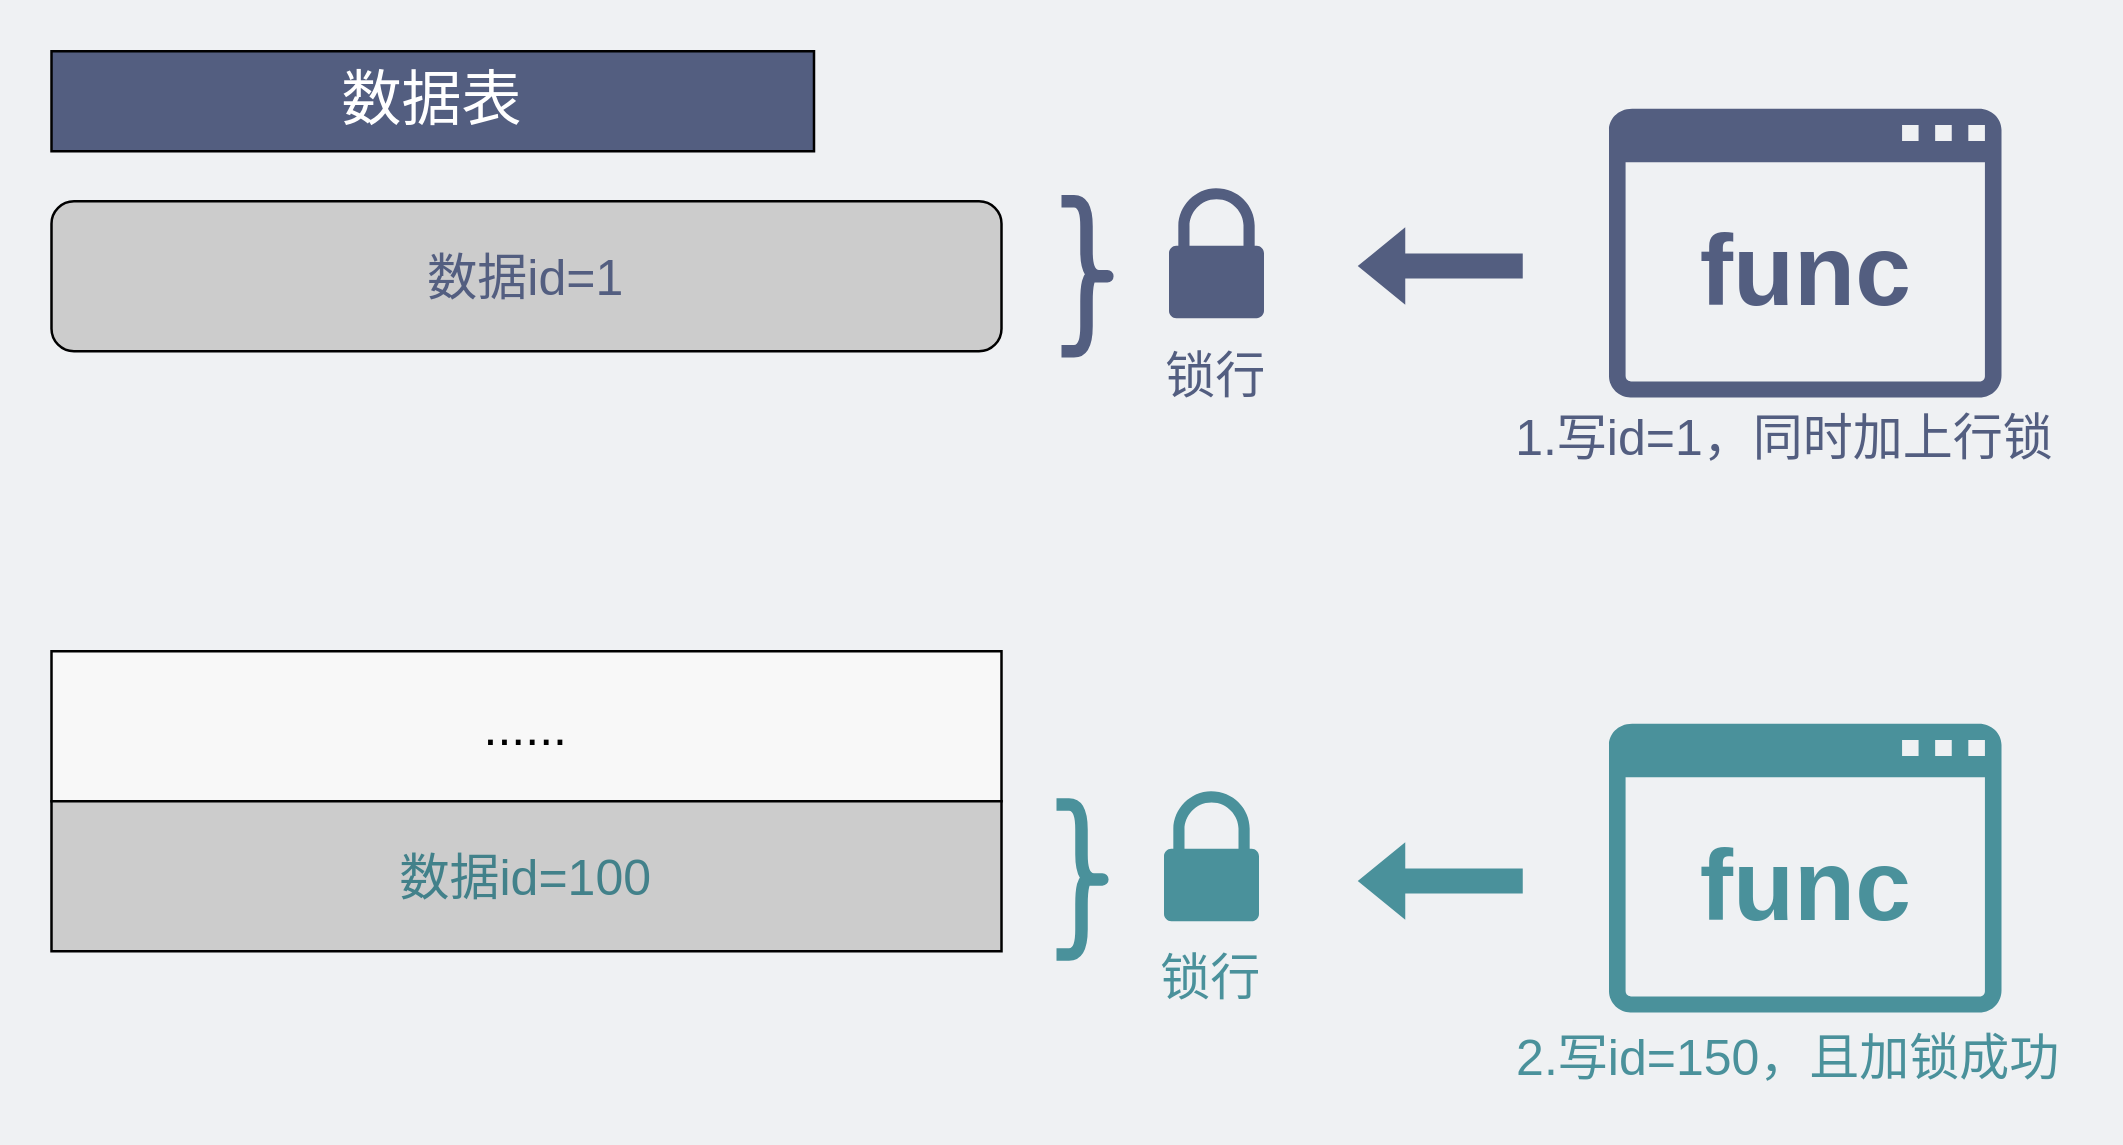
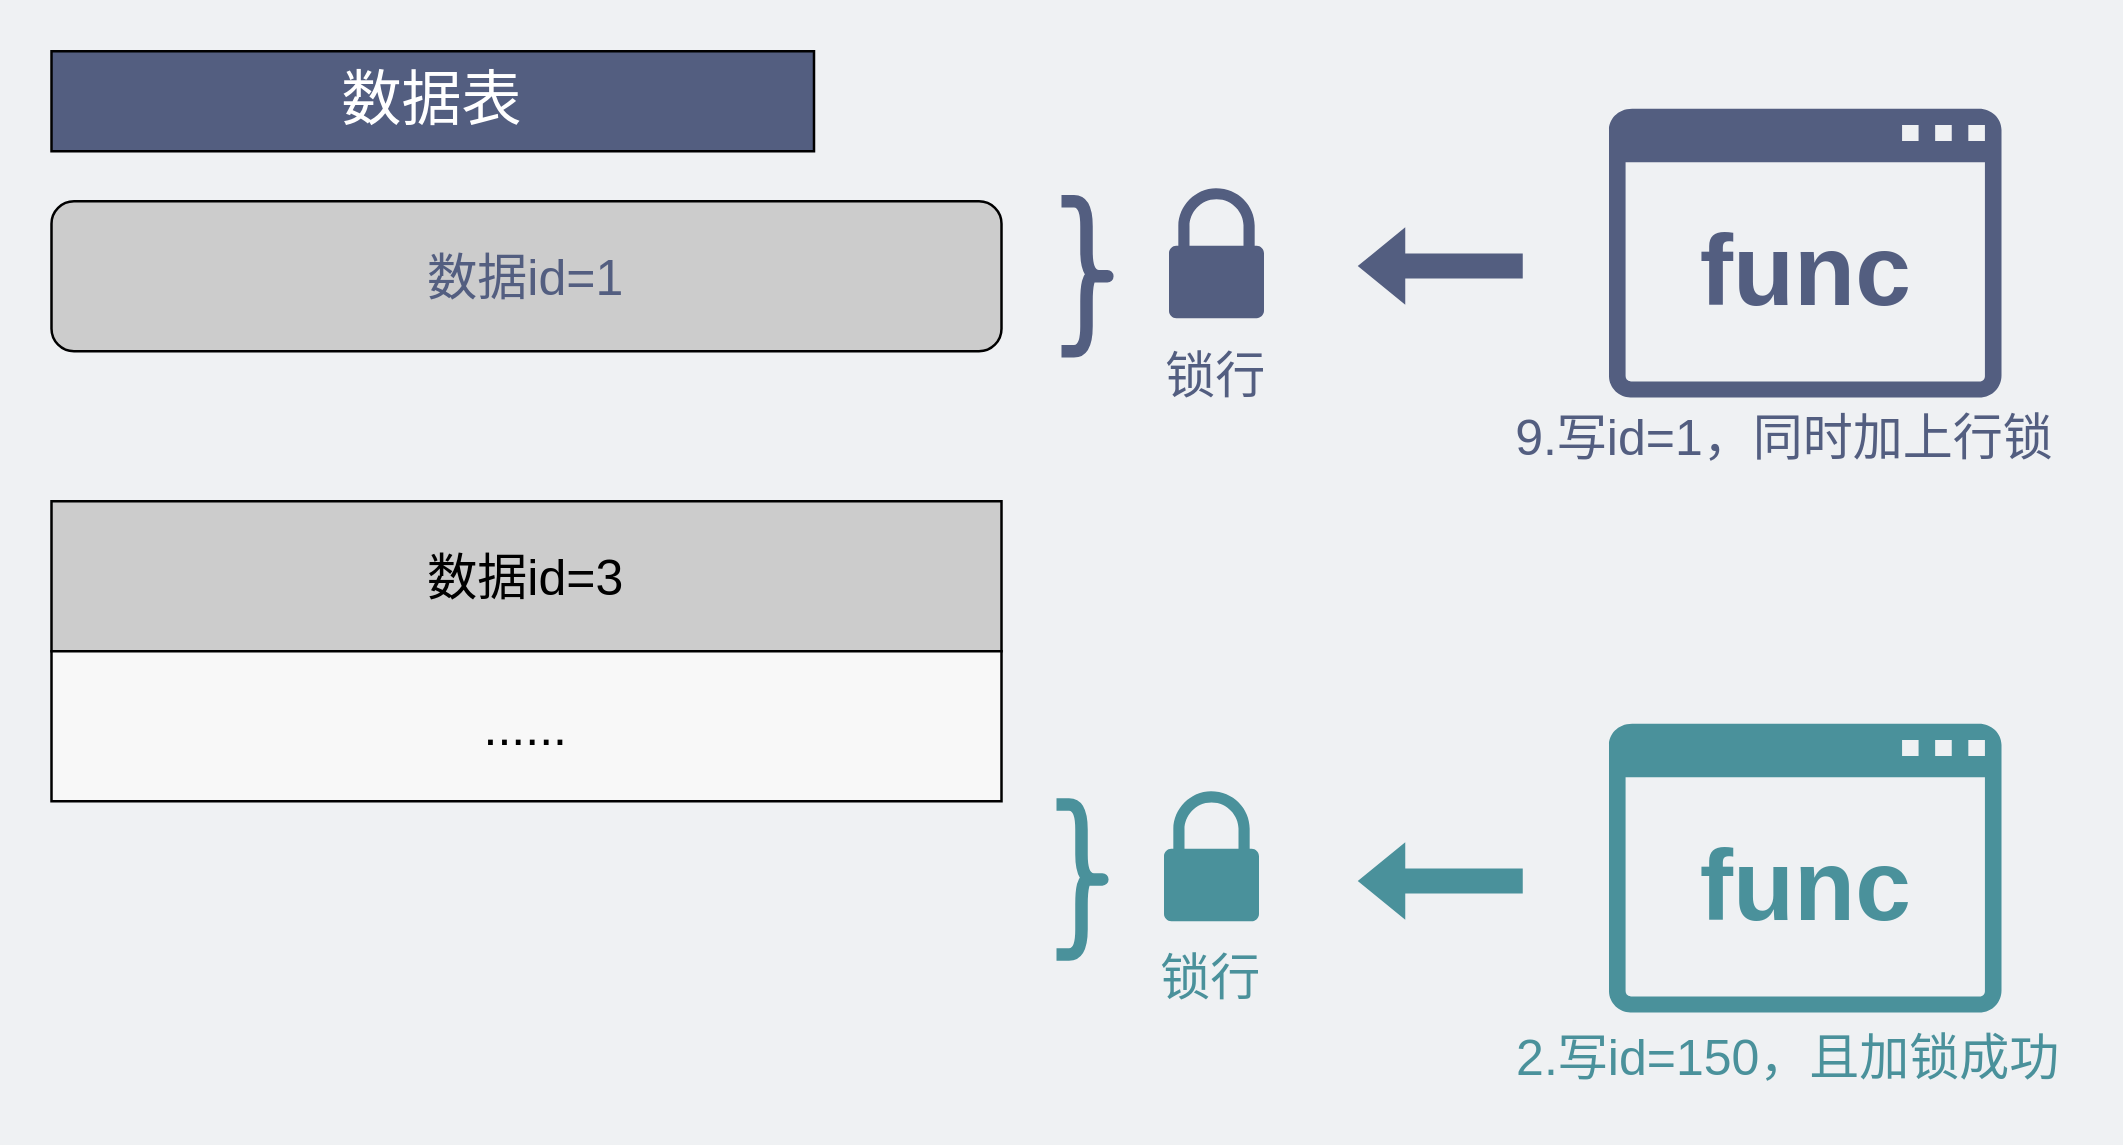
node "1.写id=1，同时加上行锁": label "1.写id=1，同时加上行锁" -> "9.写id=1，同时加上行锁"
node "数据id=3": added
node "数据id=100": removed
